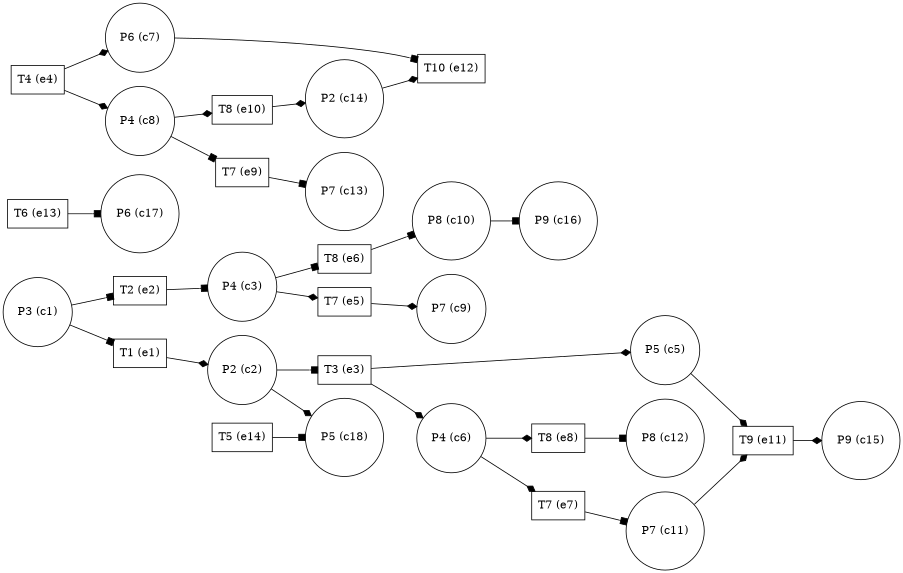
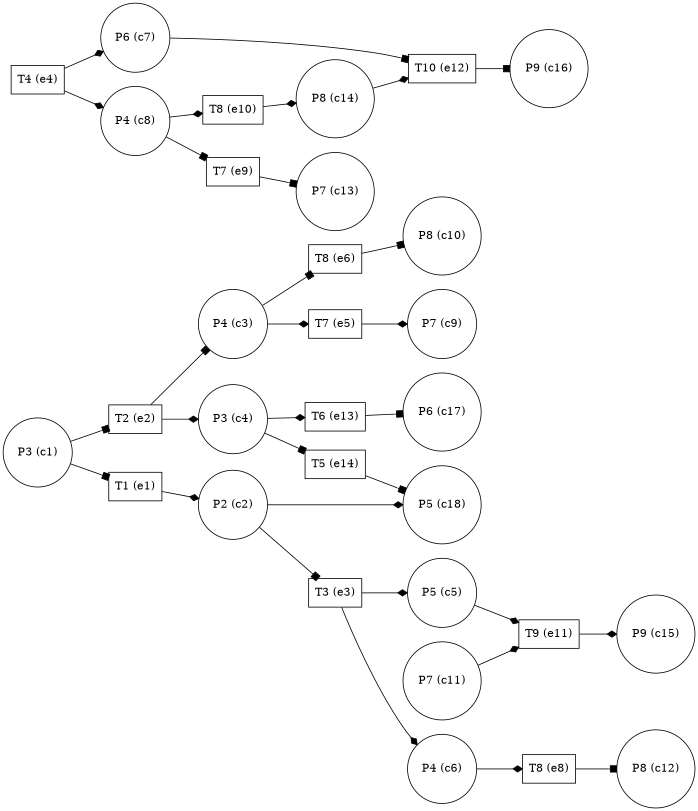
node "P2 (c14)": label "P2 (c14)" -> "P8 (c14)"
edge "P8 (c10)" -> "P9 (c16)": now "T10 (e12)" -> "P9 (c16)"
node "P3 (c4)": added
node "T7 (e7)": removed
